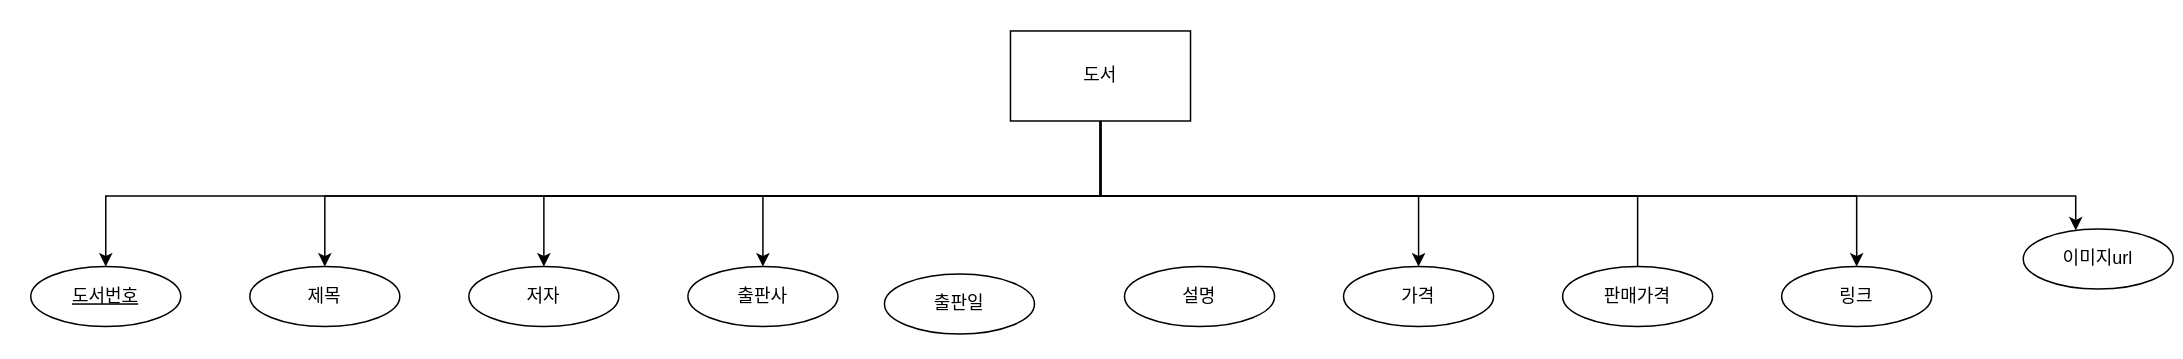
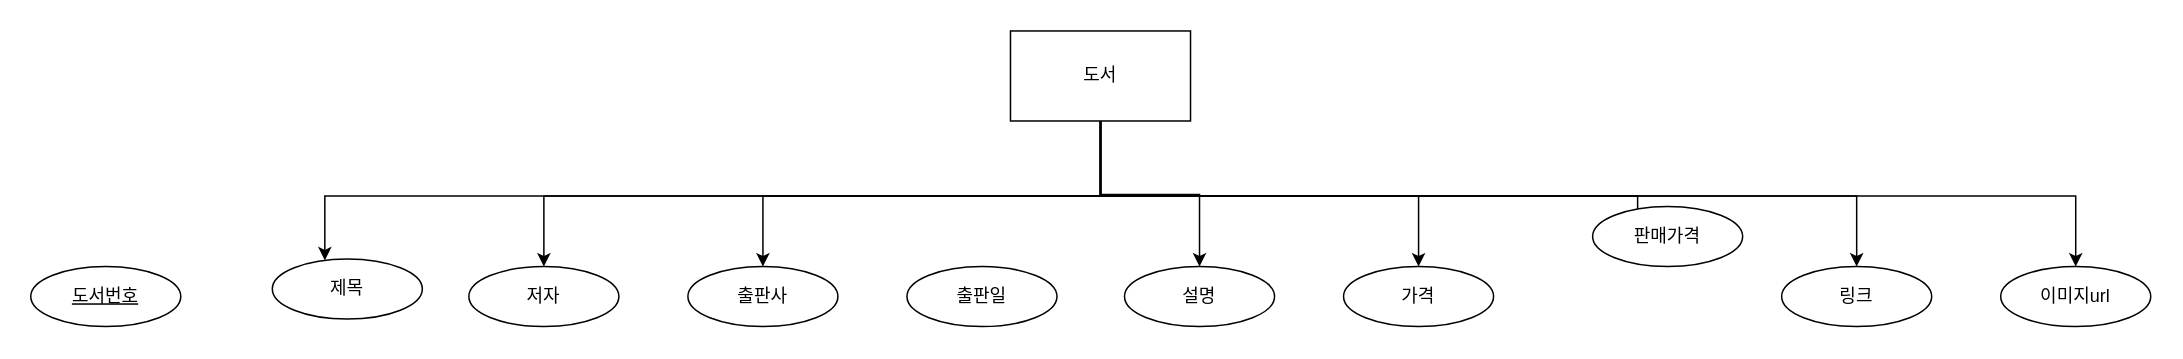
edge "도서" -> "도서번호": removed
edge "도서" -> "설명": added
node "이미지url": moved (2098, 259) -> (2075, 296)
node "제목": moved (325, 296) -> (347, 289)
node "판매가격": moved (1637, 296) -> (1667, 236)
node "출판일": moved (959, 304) -> (982, 296)
